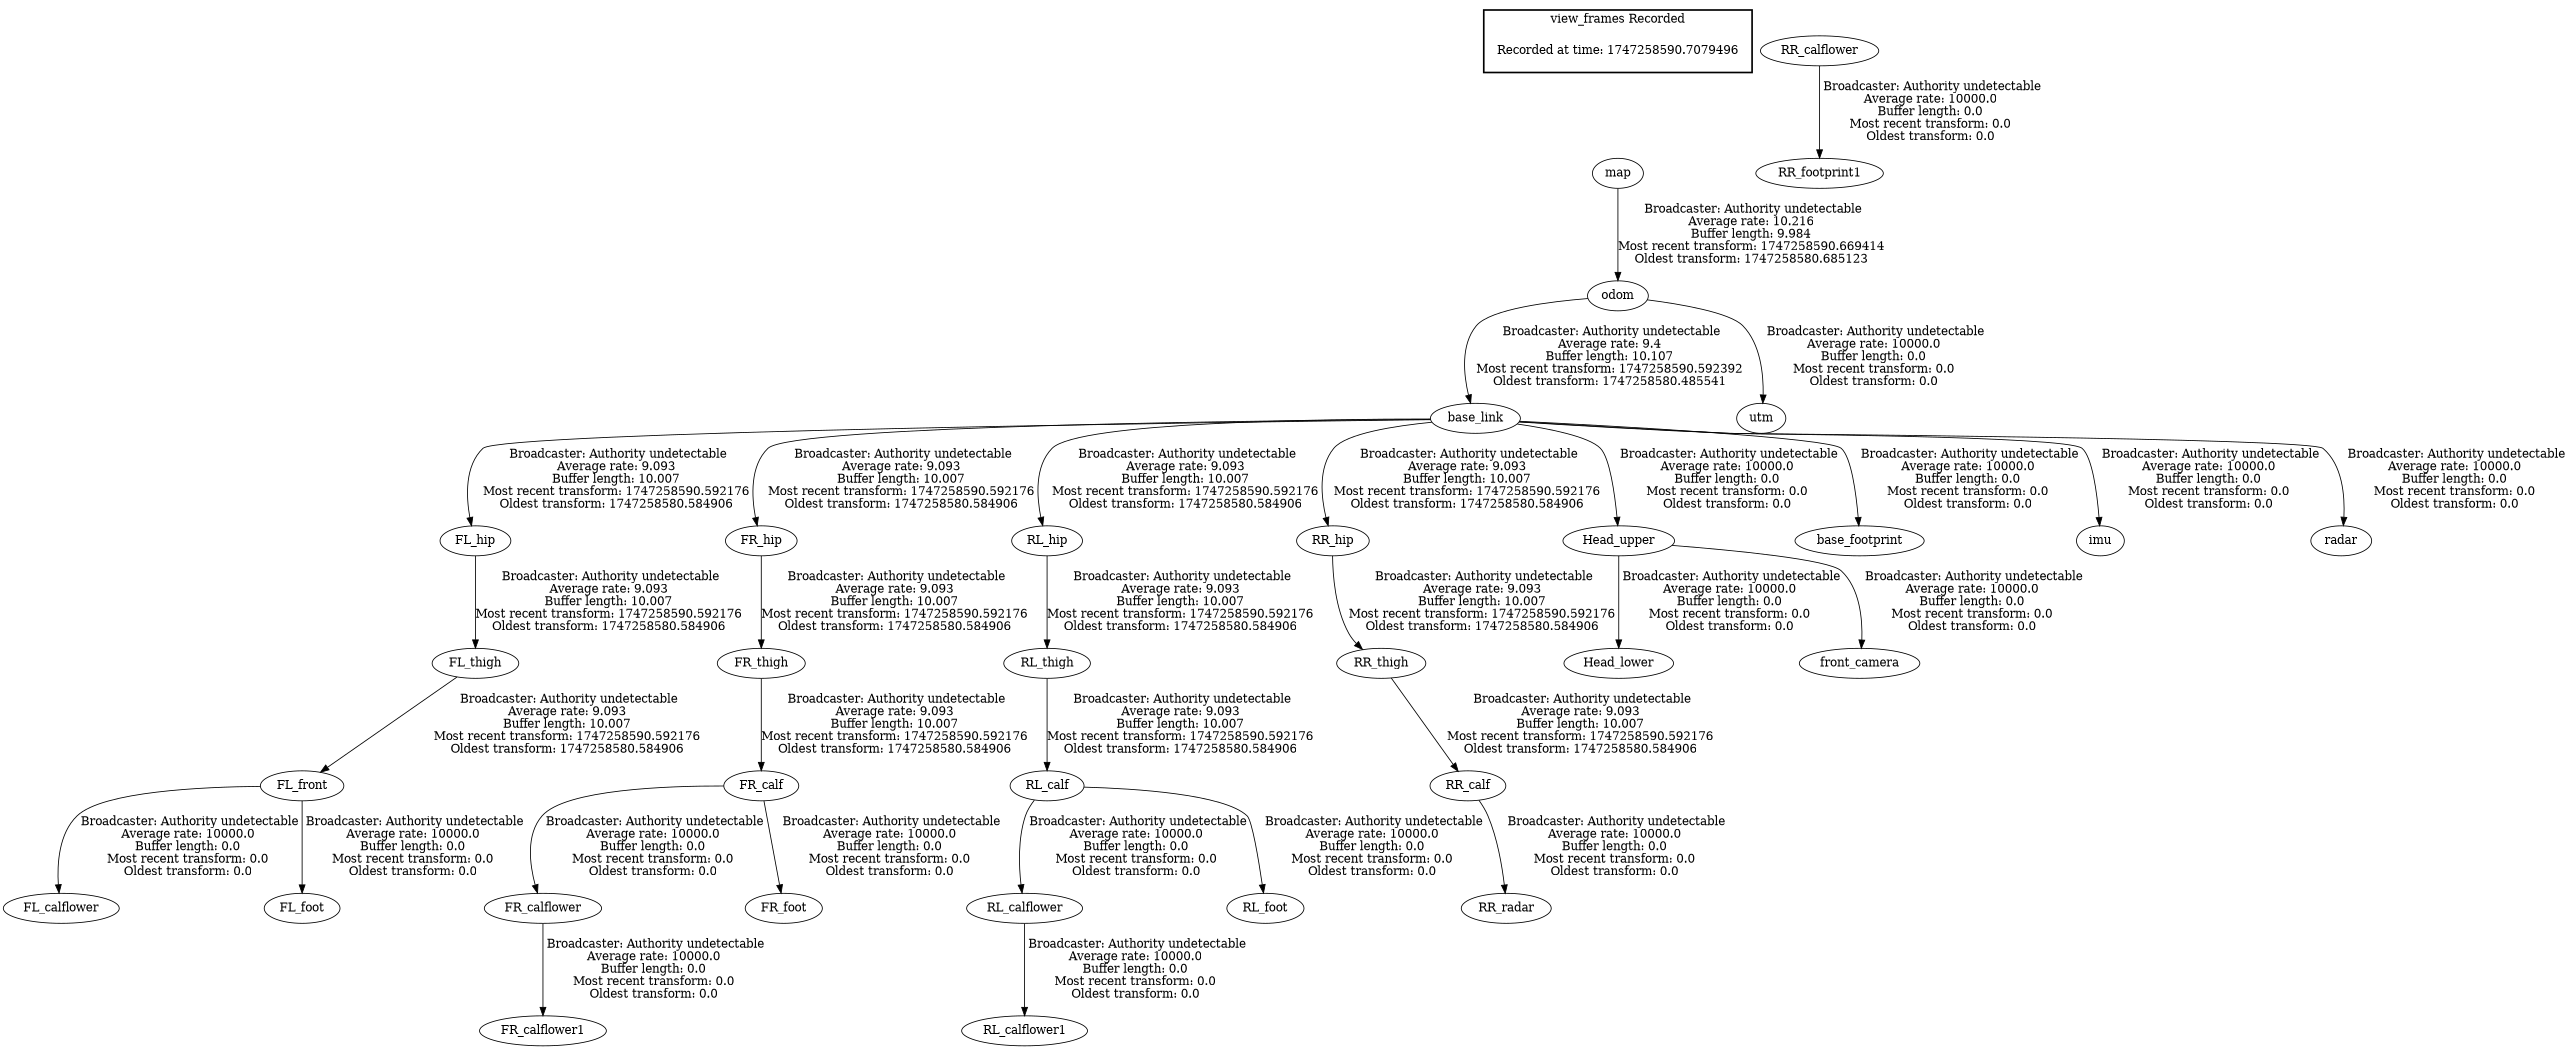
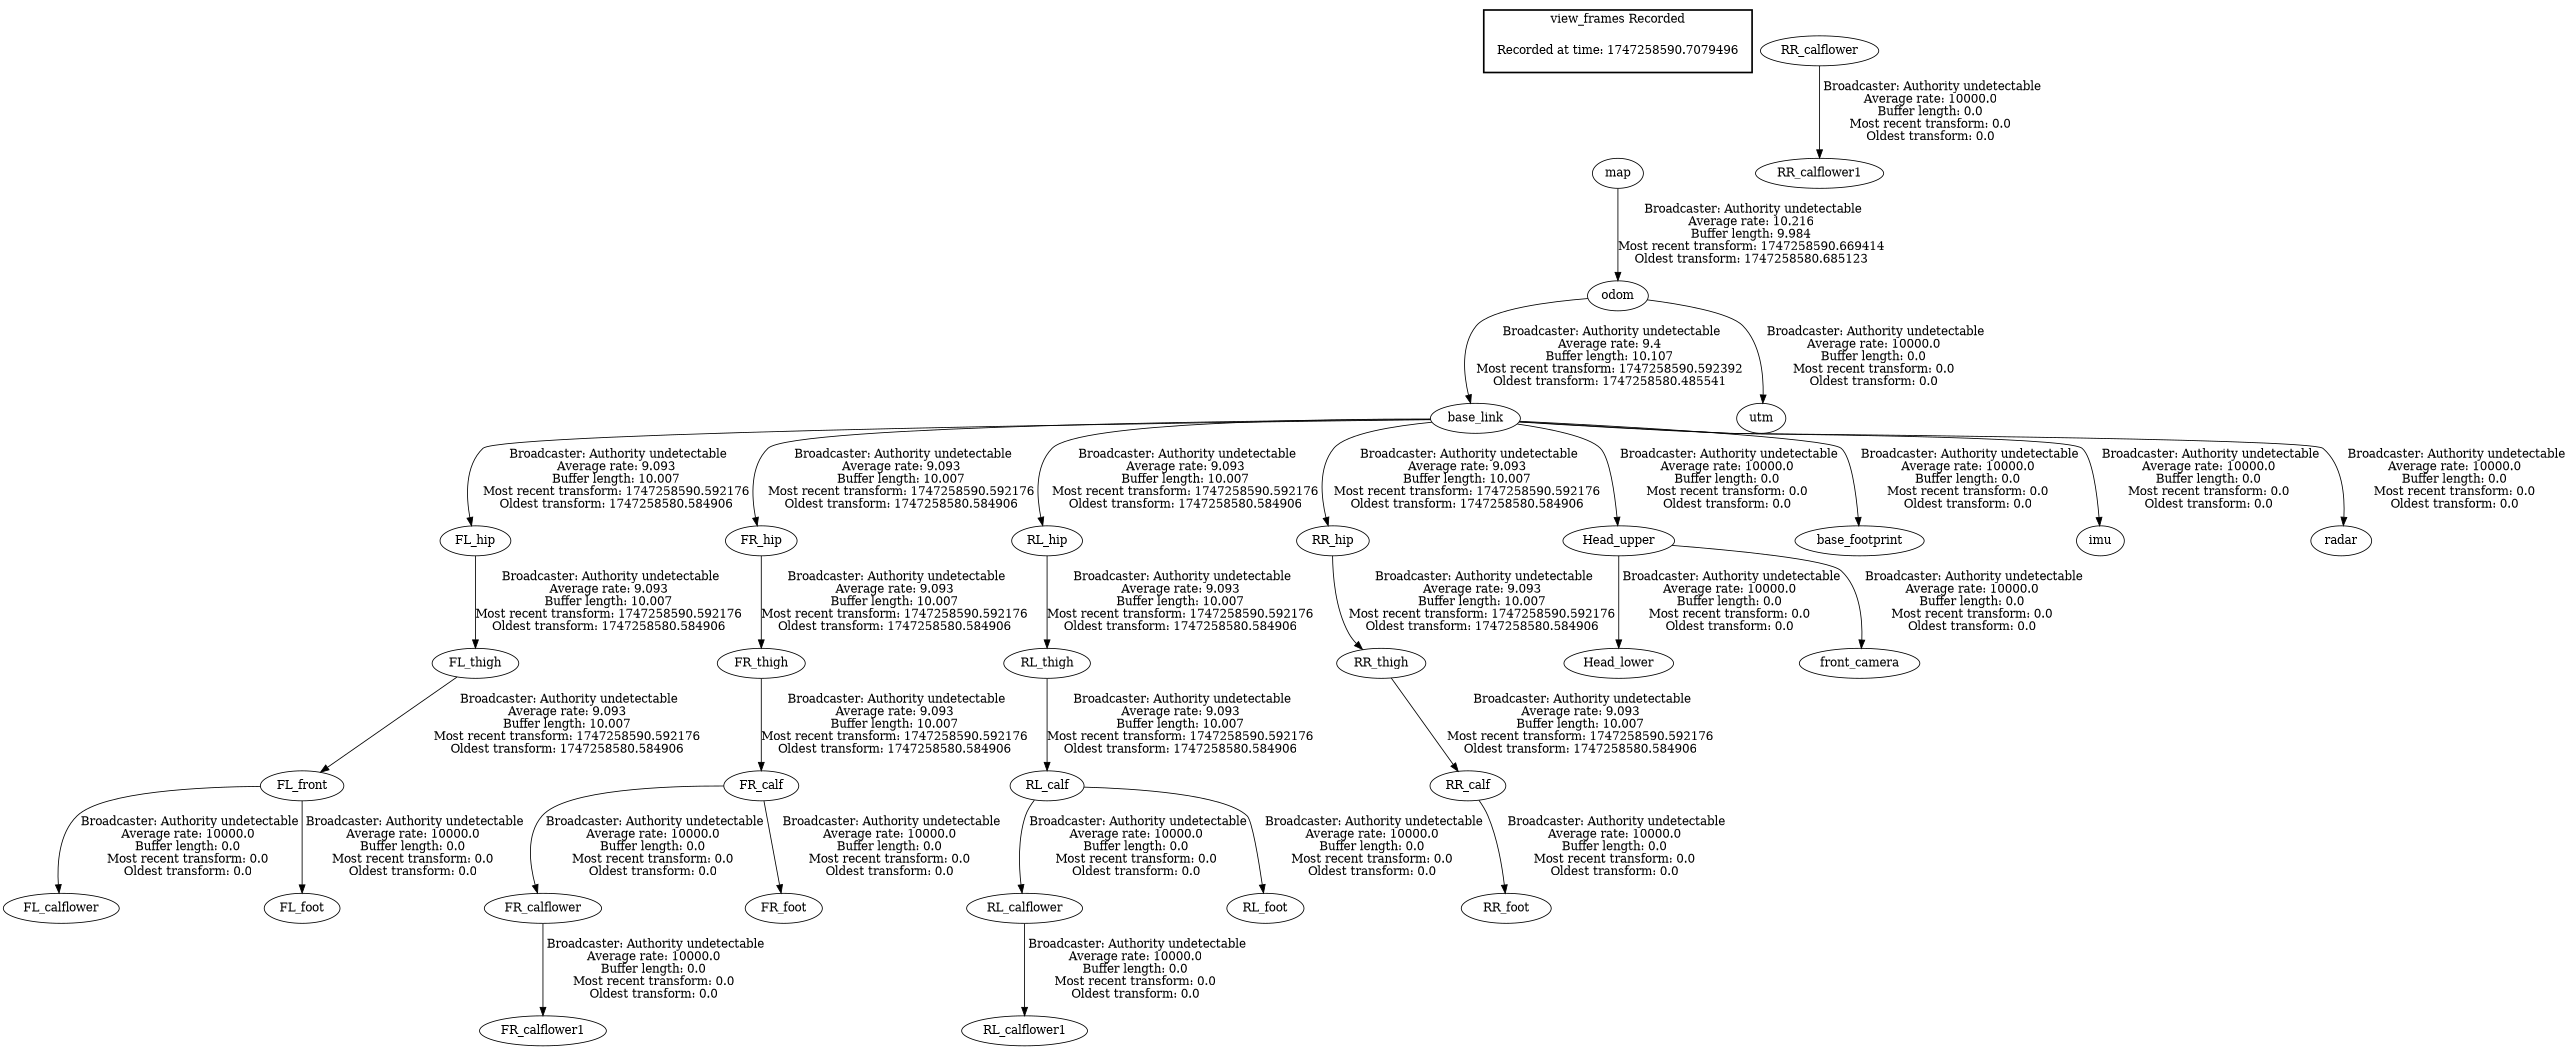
node "RR_footprint1": label "RR_footprint1" -> "RR_calflower1"
node "RR_radar": label "RR_radar" -> "RR_foot"
